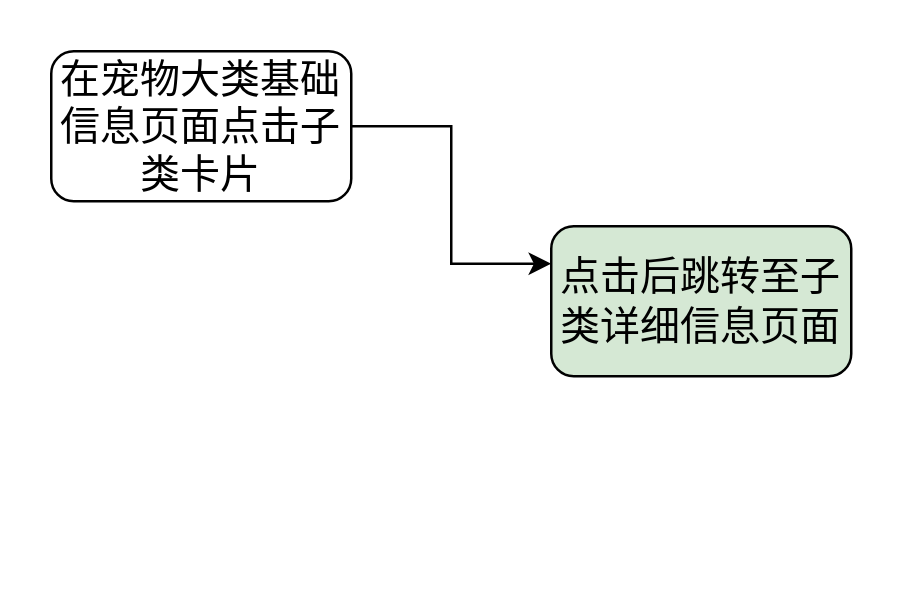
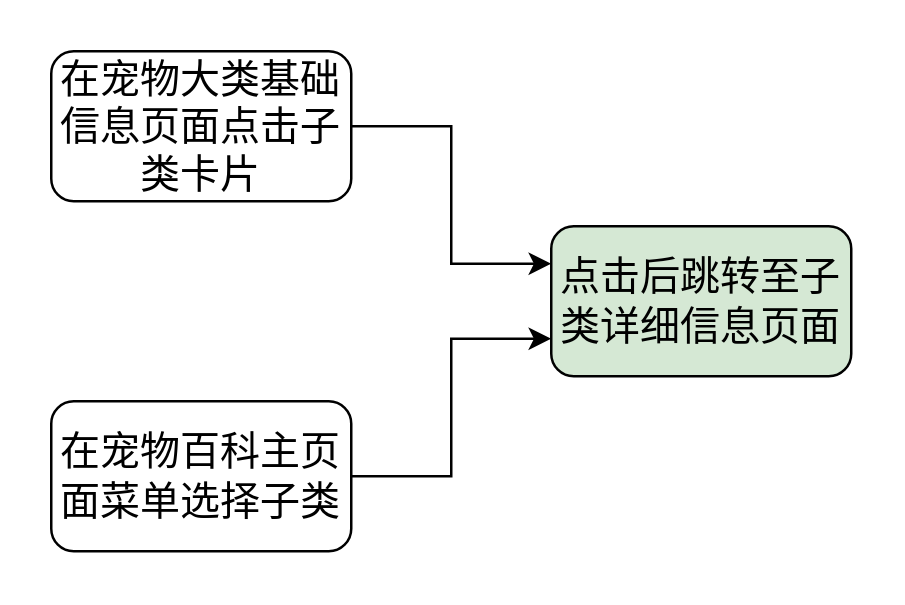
edge "在宠物百科主页面菜单选择子类" -> "点击后跳转至子类详细信息页面": added
node "在宠物百科主页面菜单选择子类": added
